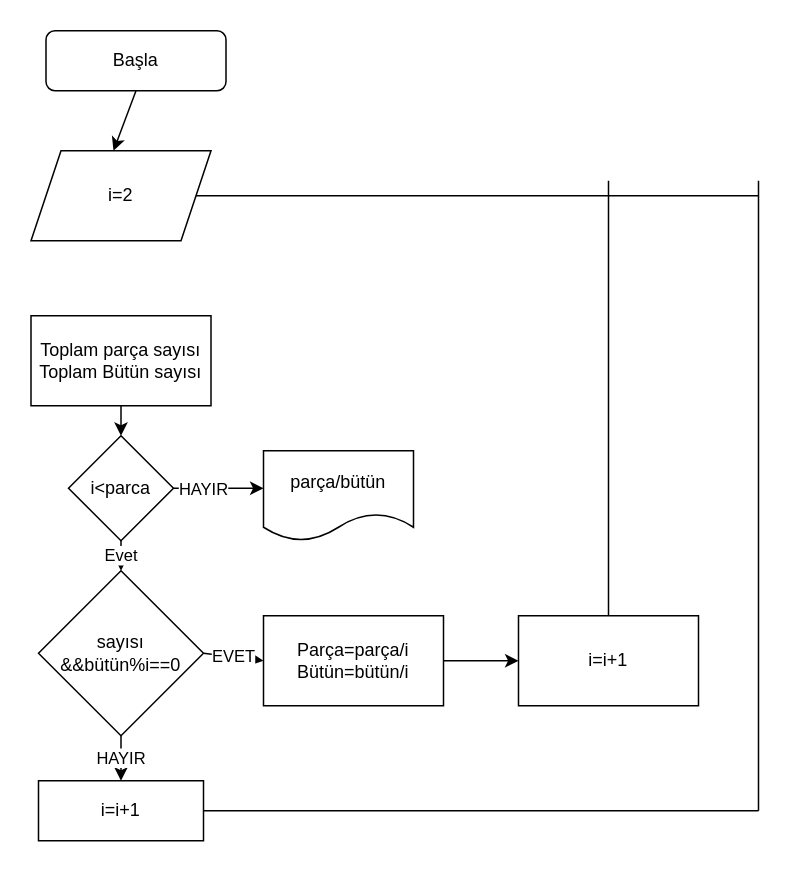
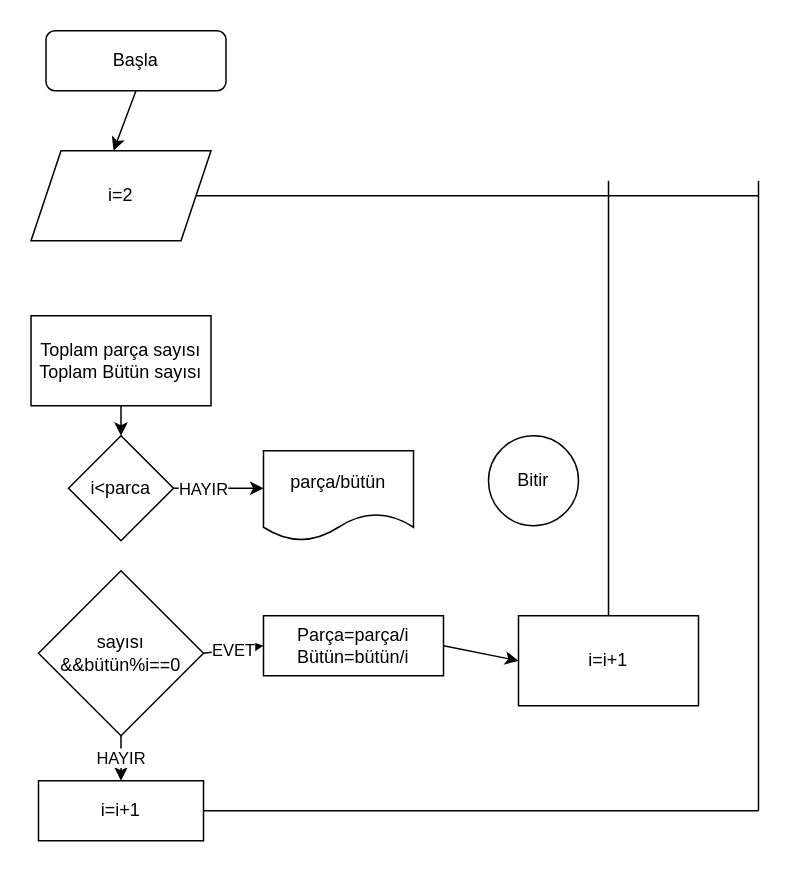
node "Bitir": added
edge "i<parca" -> "sayısı &&bütün%i==0": removed, label "Evet"
node "Parça=parça/i Bütün=bütün/i": size 180x90 -> 180x60
